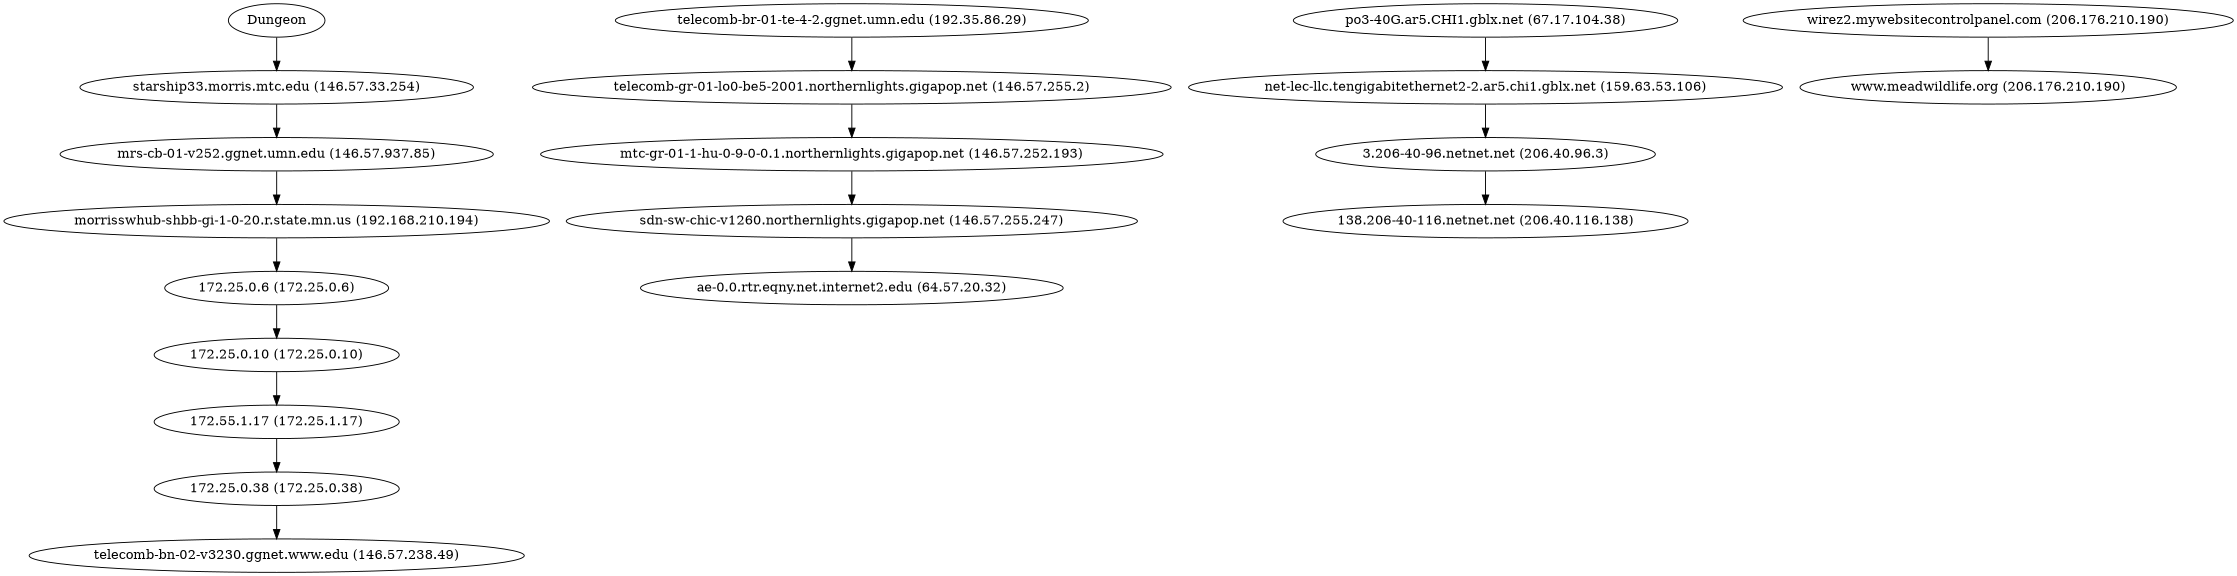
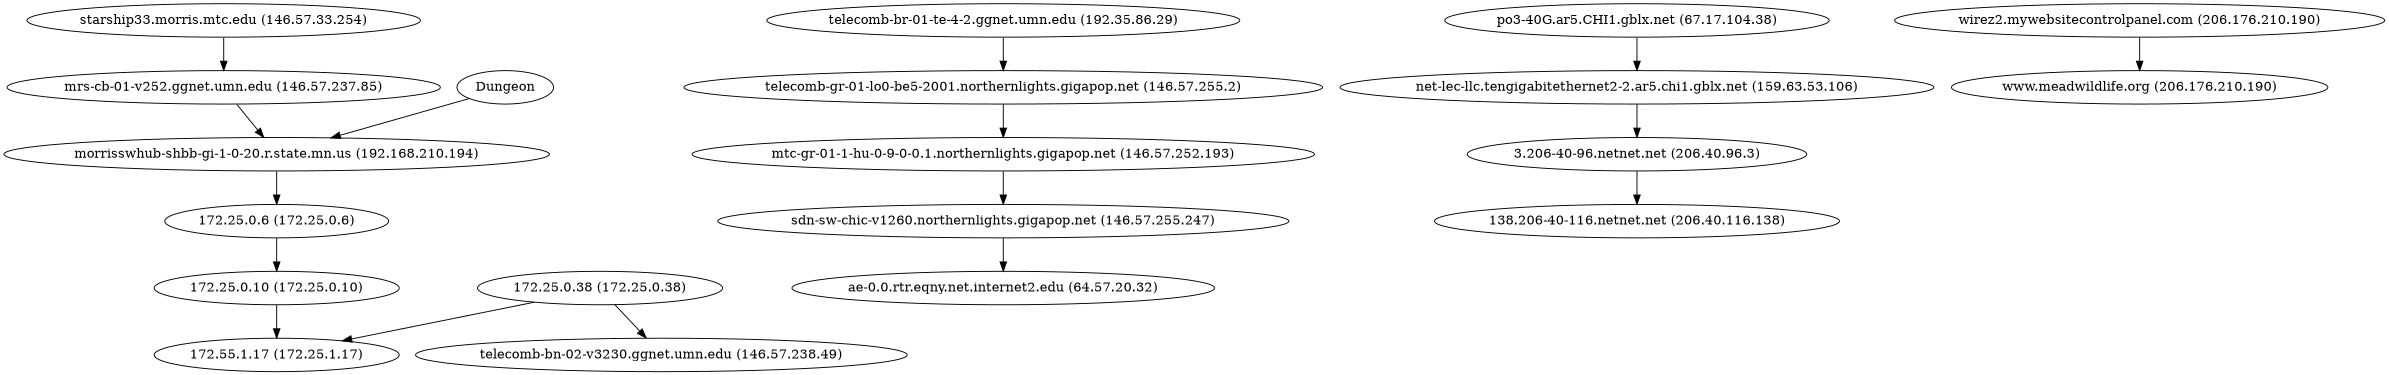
edge "Dungeon" -> "starship33.morris.mtc.edu (146.57.33.254)": now "Dungeon" -> "morrisswhub-shbb-gi-1-0-20.r.state.mn.us (192.168.210.194)"
node "mrs-cb-01-v252.ggnet.umn.edu (146.57.937.85)": label "mrs-cb-01-v252.ggnet.umn.edu (146.57.937.85)" -> "mrs-cb-01-v252.ggnet.umn.edu (146.57.237.85)"
edge "172.55.1.17 (172.25.1.17)" -> "172.25.0.38 (172.25.0.38)": reversed
node "telecomb-bn-02-v3230.ggnet.www.edu (146.57.238.49)": label "telecomb-bn-02-v3230.ggnet.www.edu (146.57.238.49)" -> "telecomb-bn-02-v3230.ggnet.umn.edu (146.57.238.49)"
